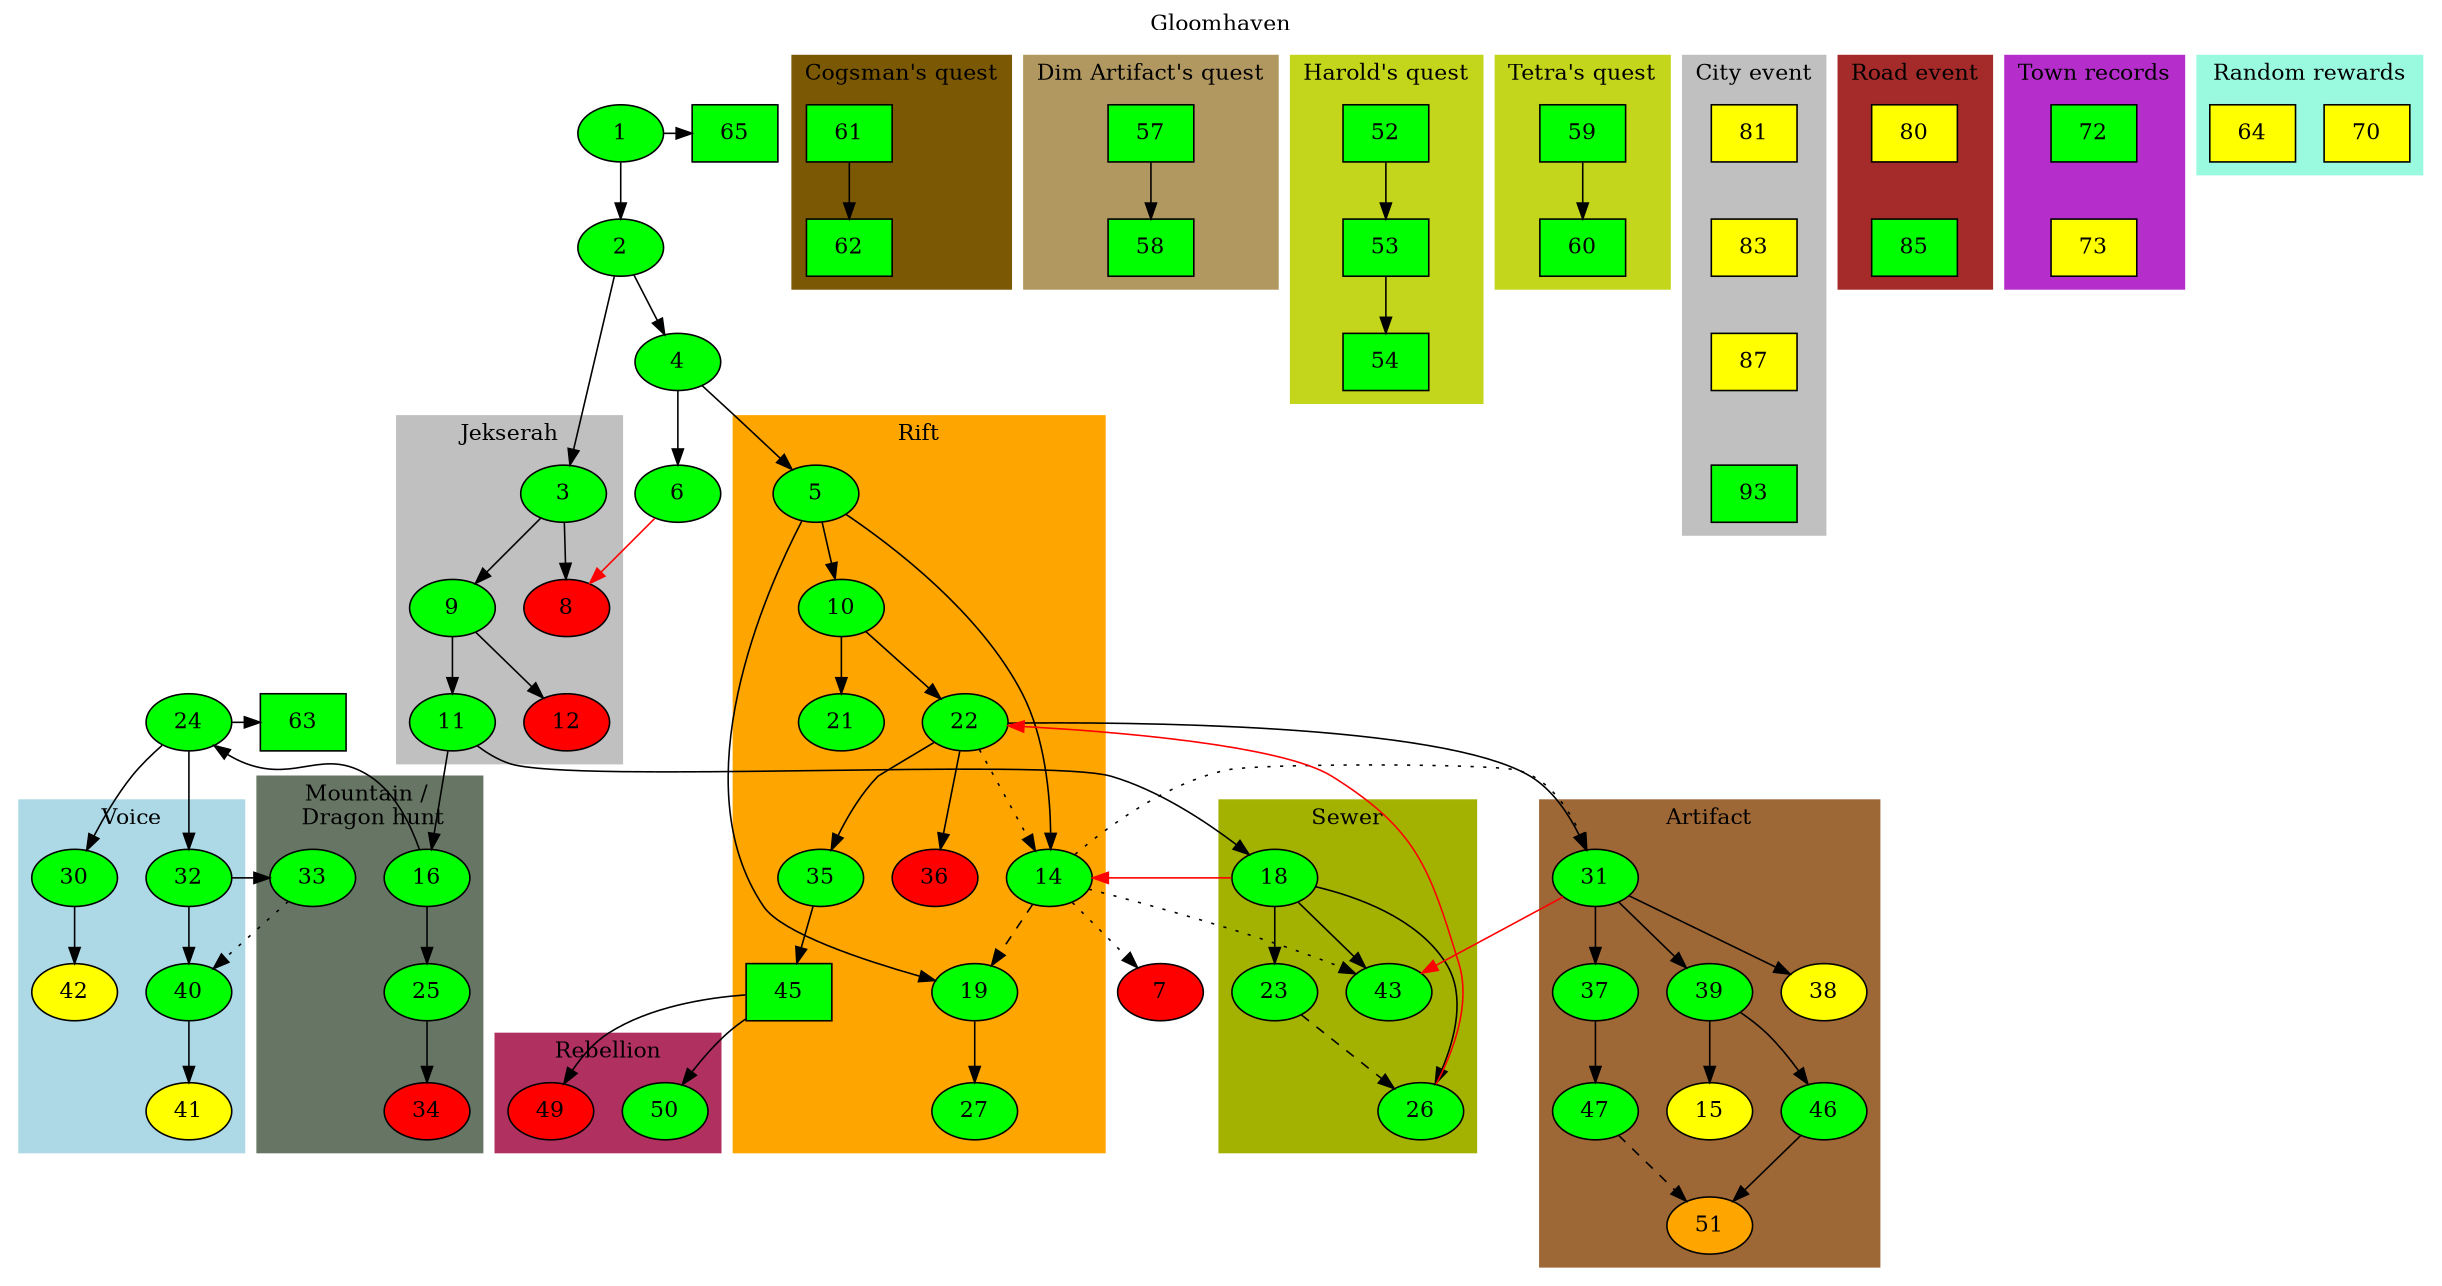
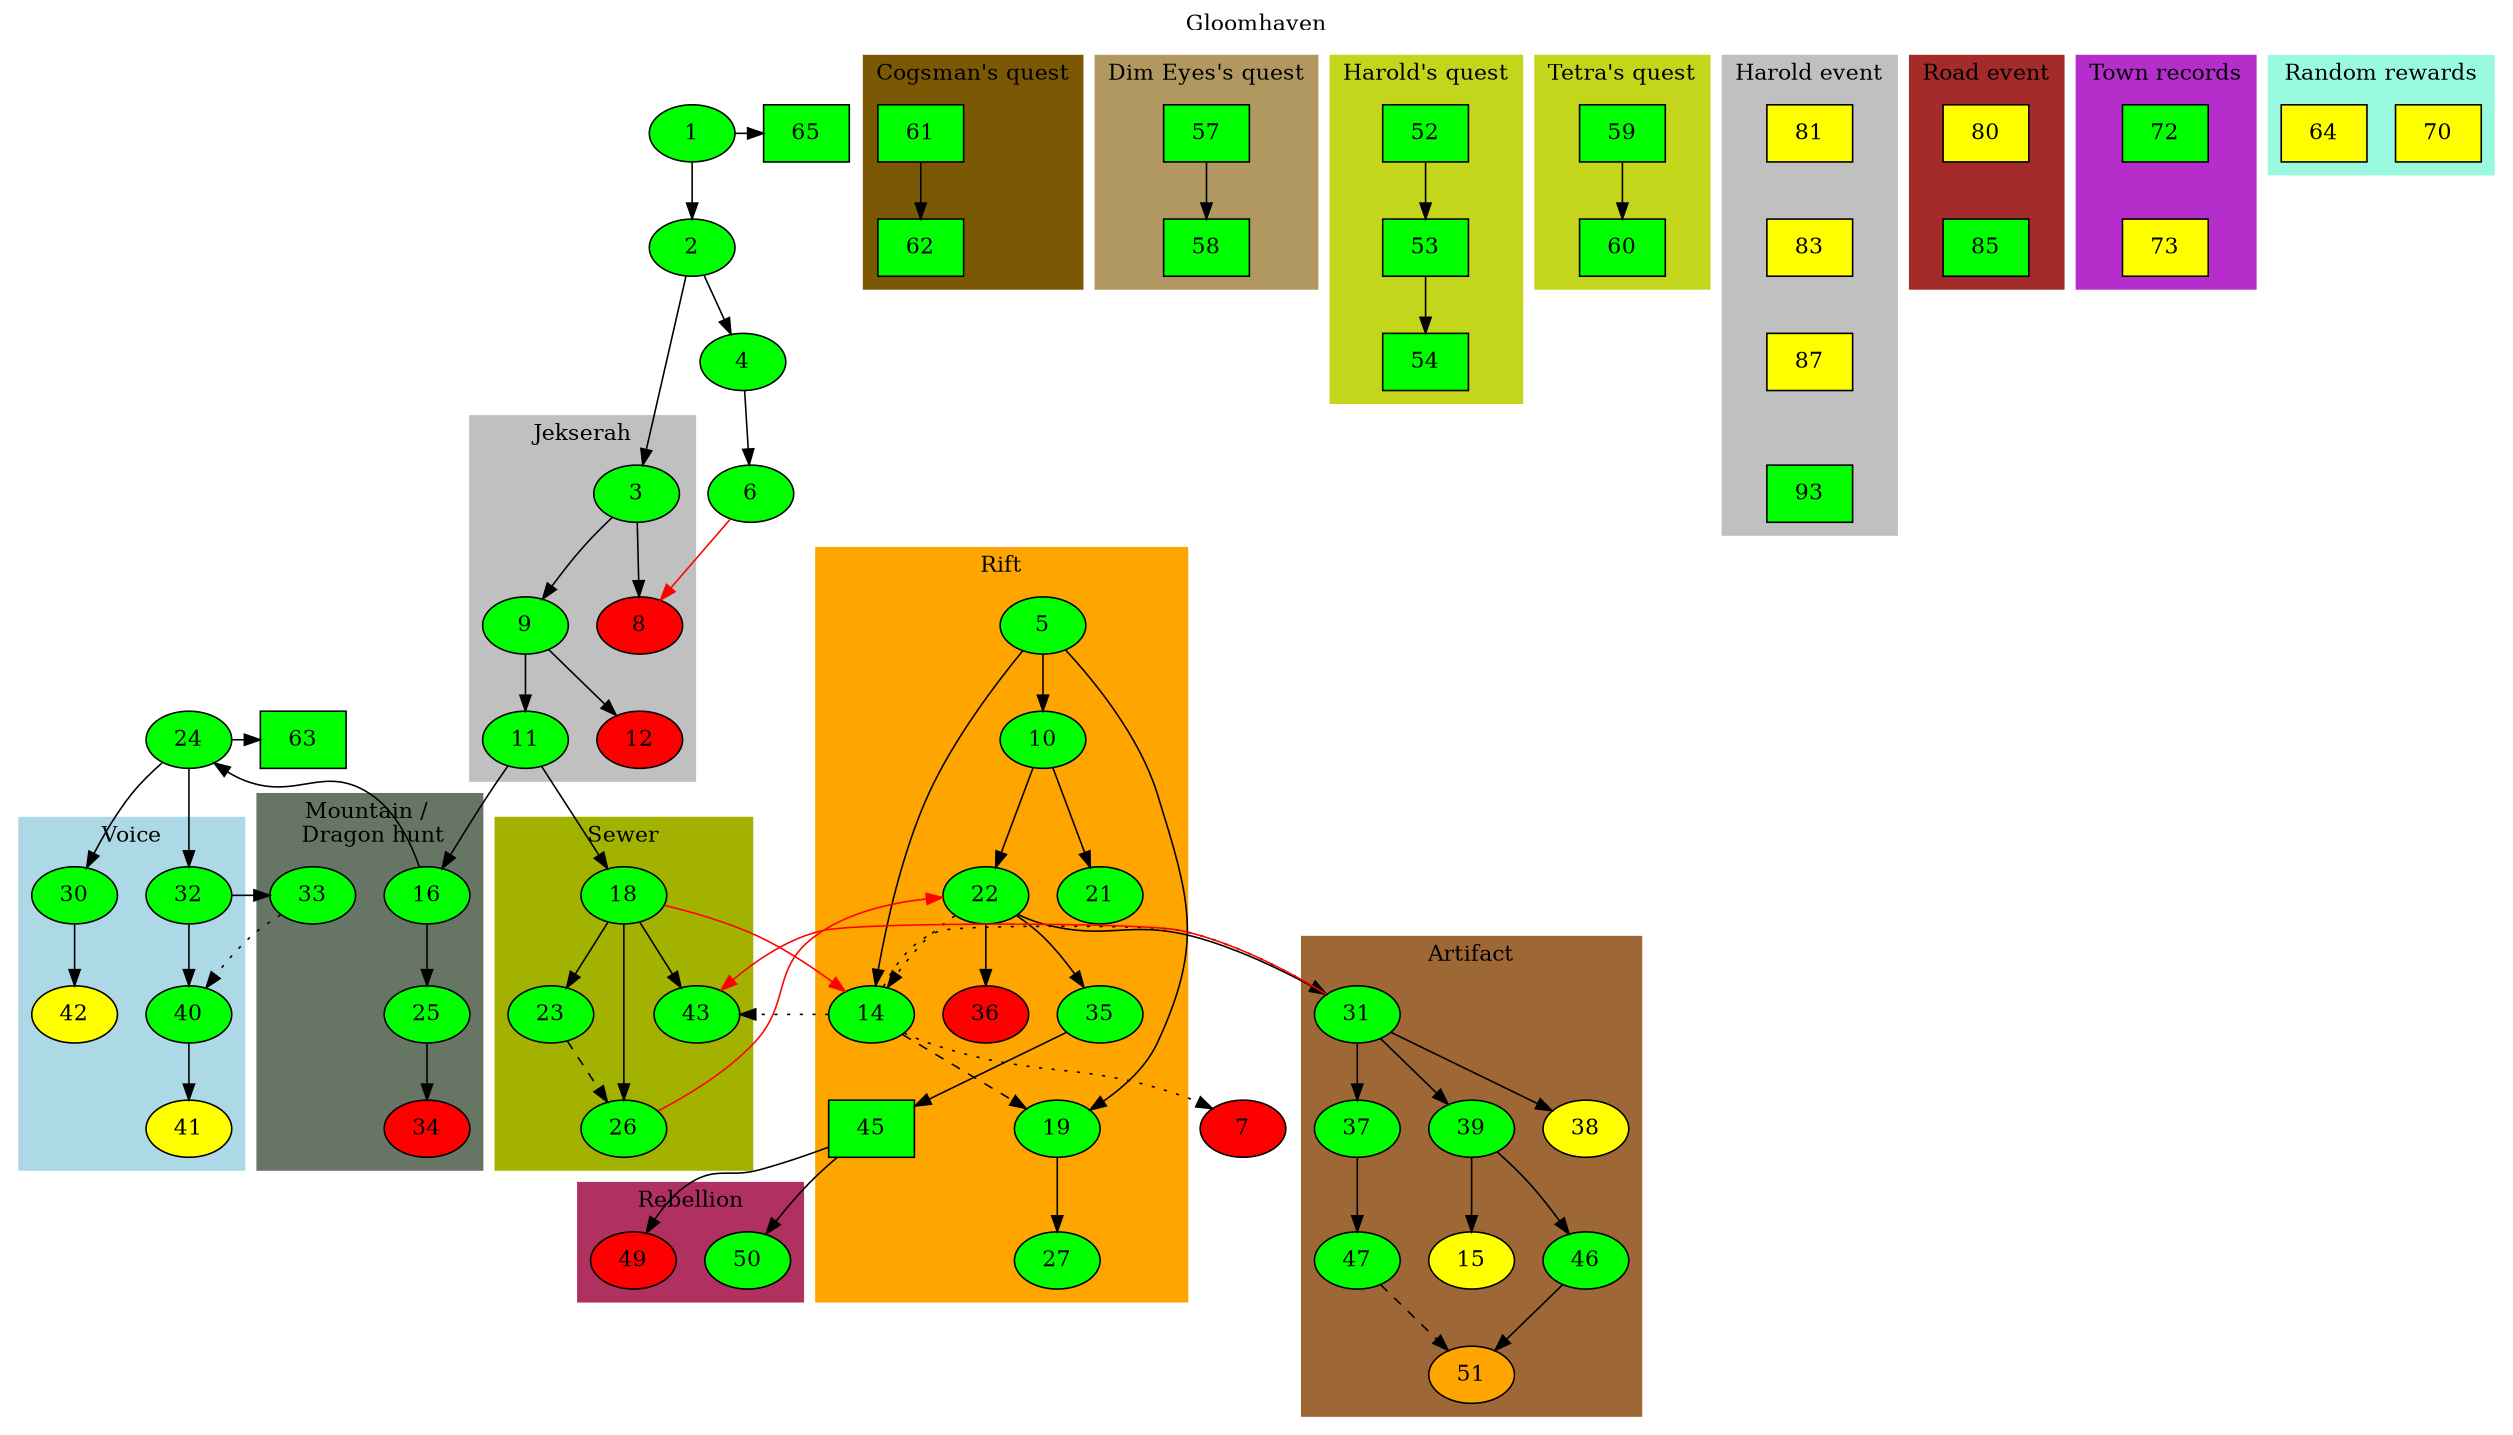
cluster "Dim Artifact's quest": label "Dim Artifact's quest" -> "Dim Eyes's quest"
cluster "City event": label "City event" -> "Harold event"
edge "4" -> "5": removed
